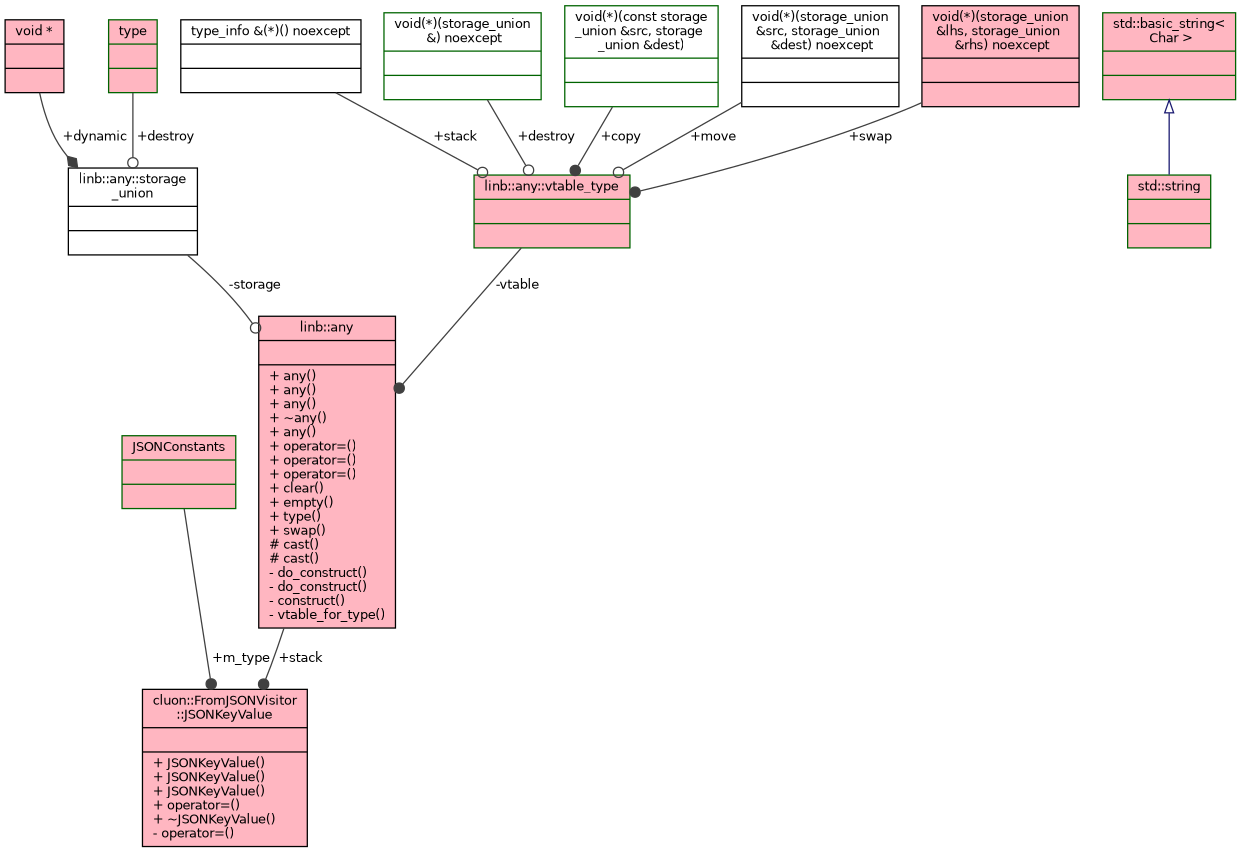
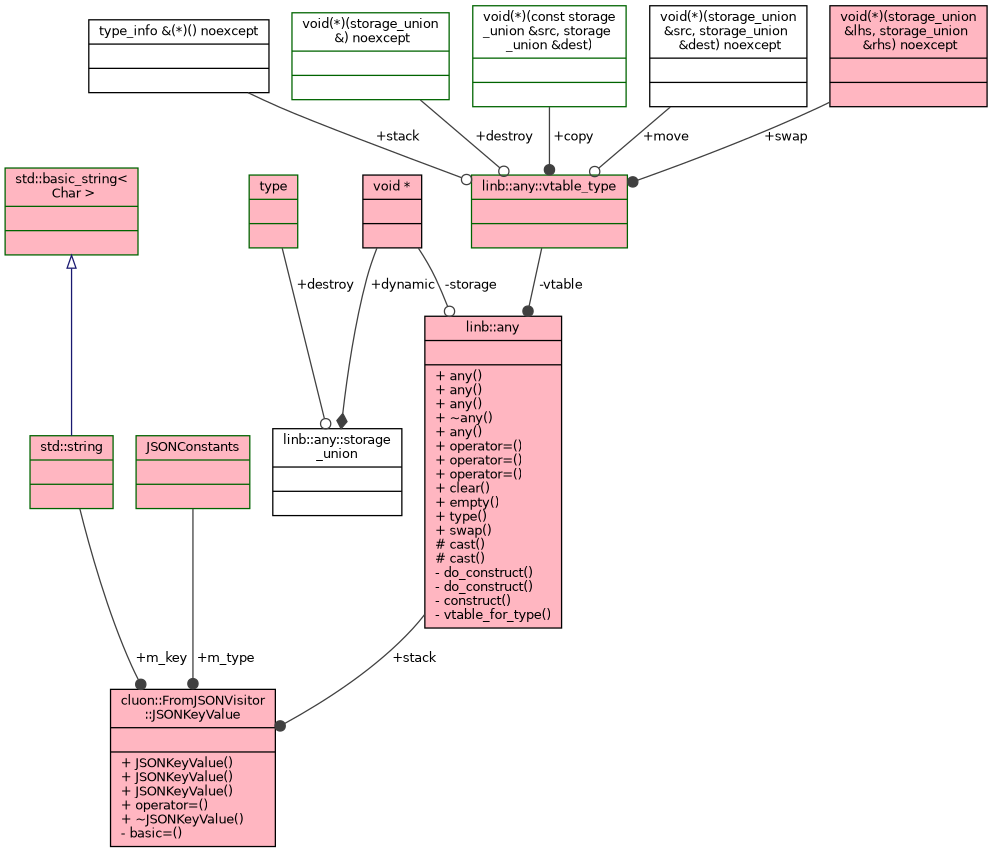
edge "linb::any::storage" -> "linb::any": now "void *" -> "linb::any"
edge "std::string" -> "cluon::FromJSONVisitor": added, label "+m_key"
node "cluon::FromJSONVisitor": text "- operator=()" -> "- basic=()"
